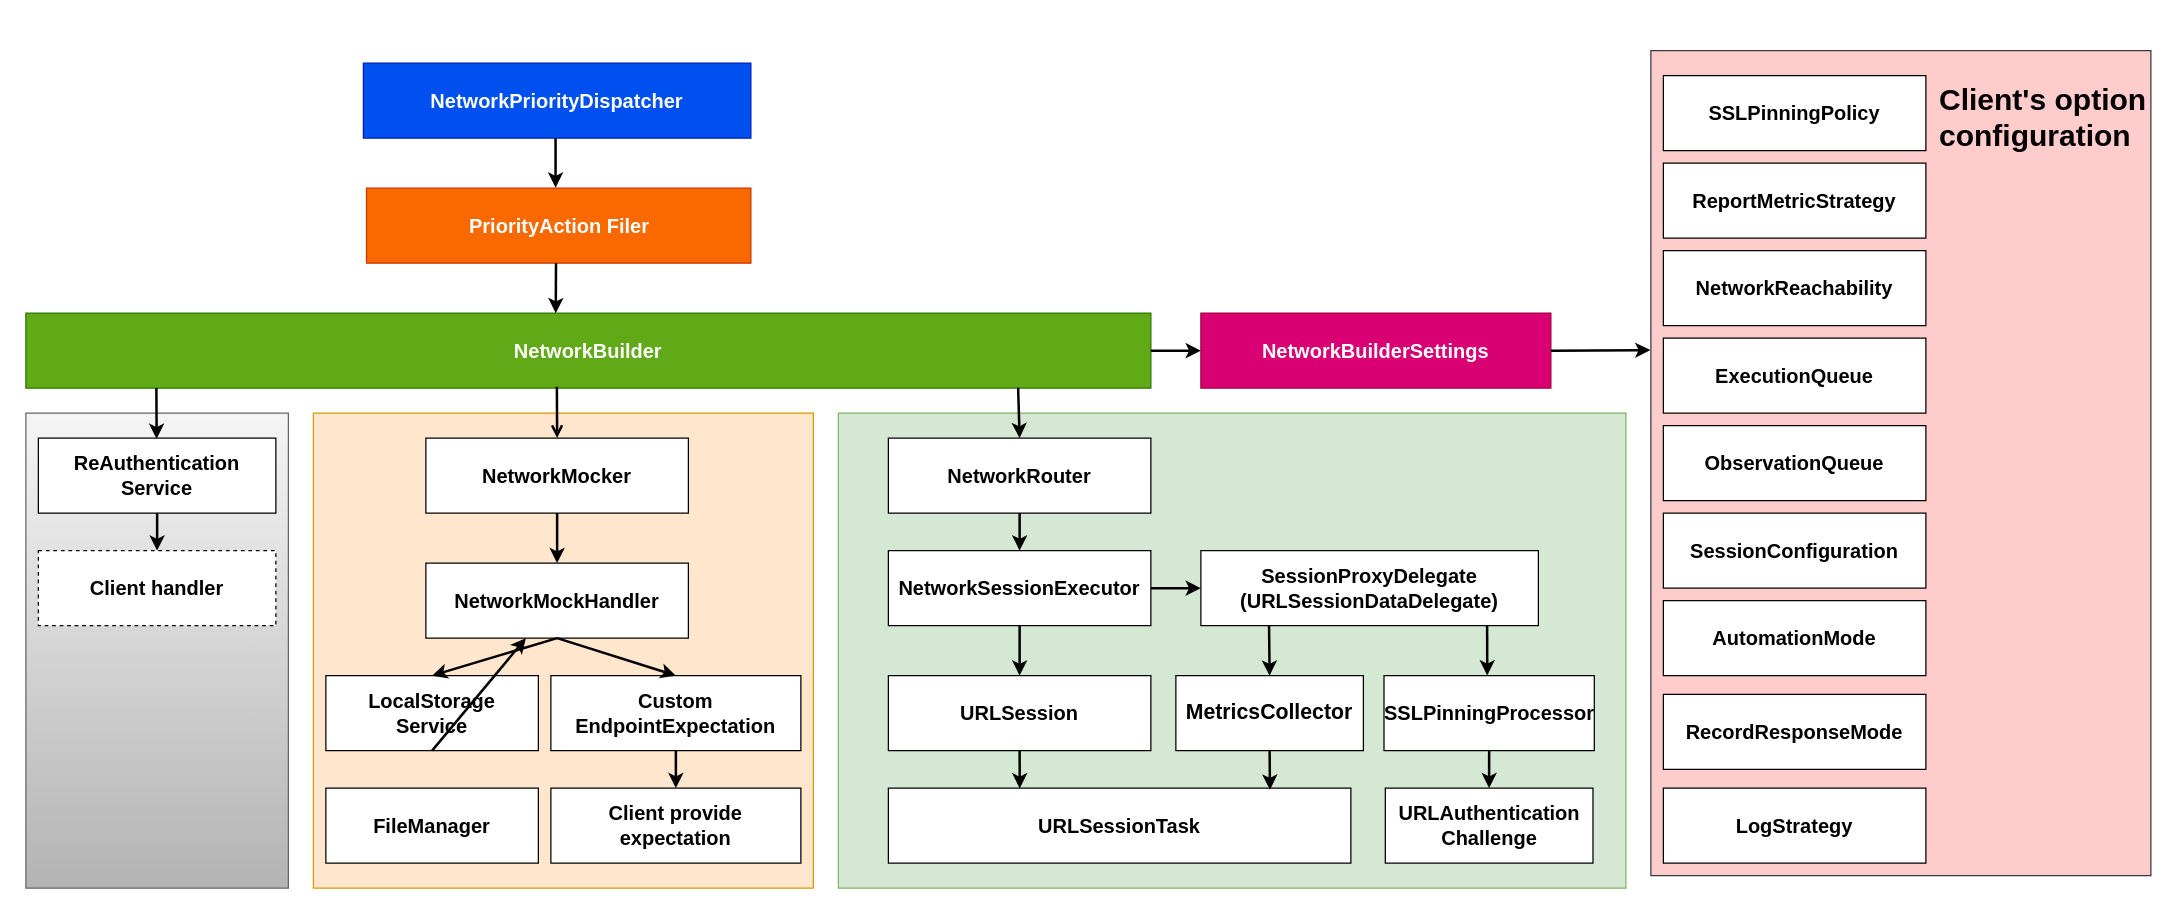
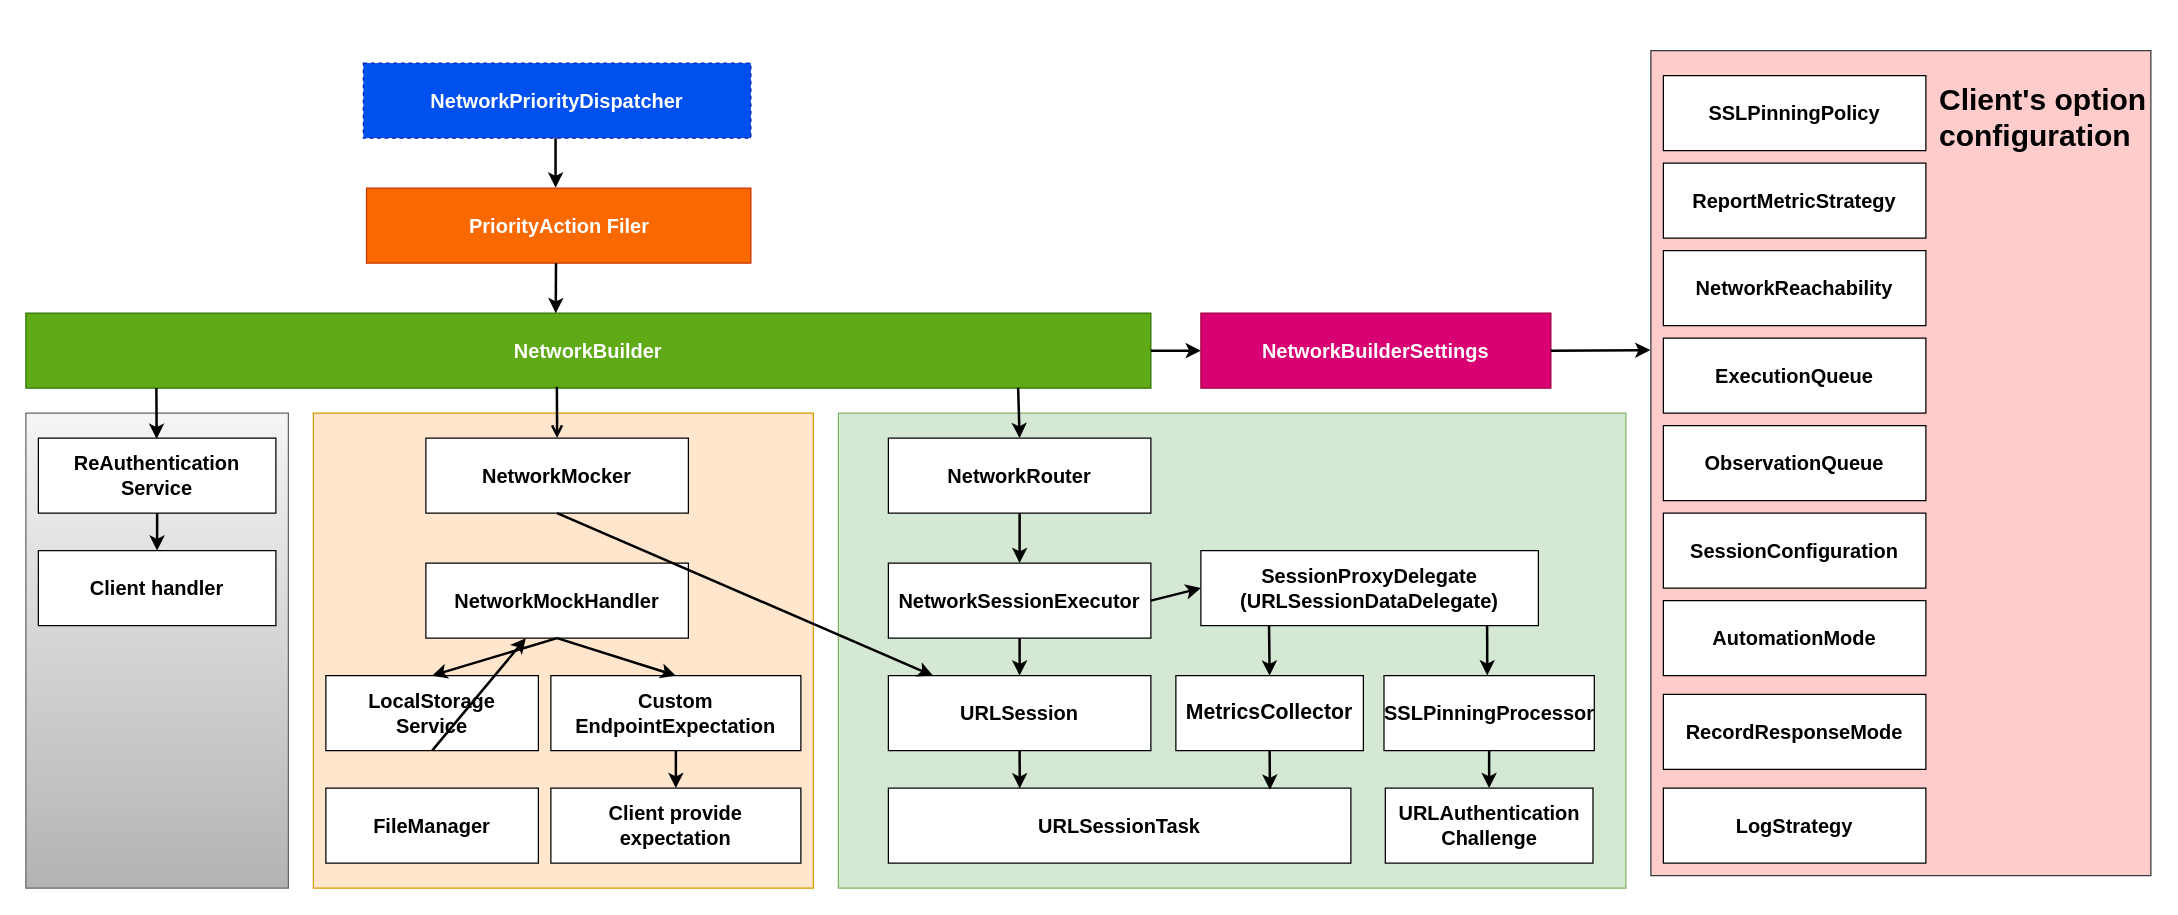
node "NetworkPriorityDispatcher": style solid -> dashed
edge "NetworkMocker" -> "NetworkMockHandler": now "NetworkMocker" -> "URLSession"
node "Client handler": style dashed -> solid
node "NetworkSessionExecutor": moved (1019, 588) -> (1019, 601)
